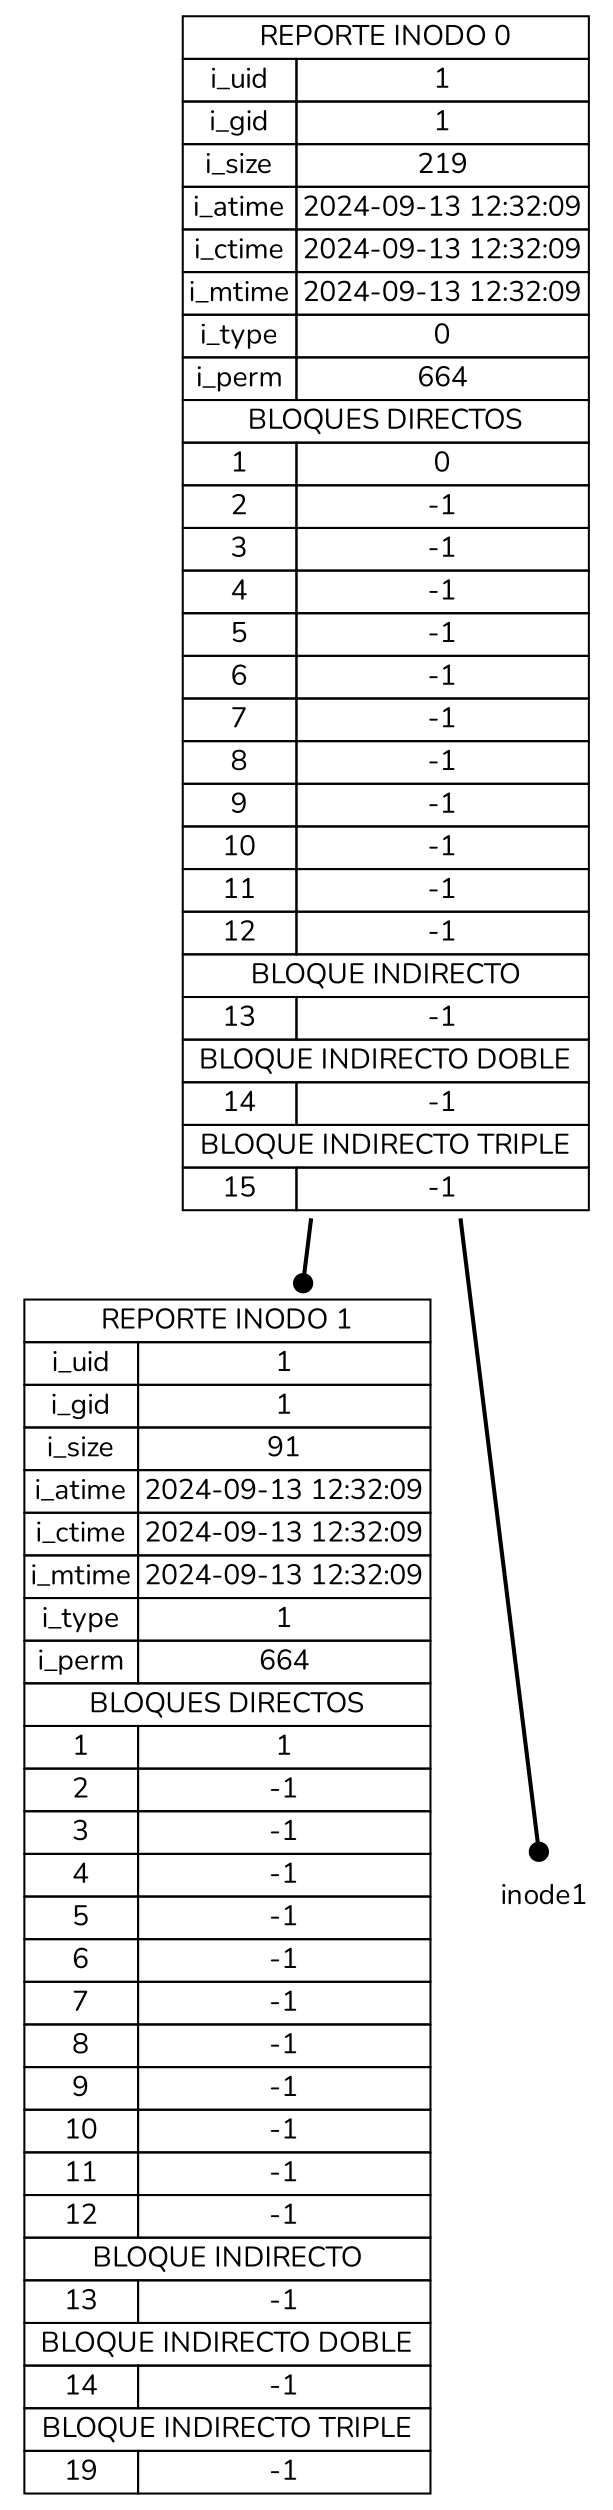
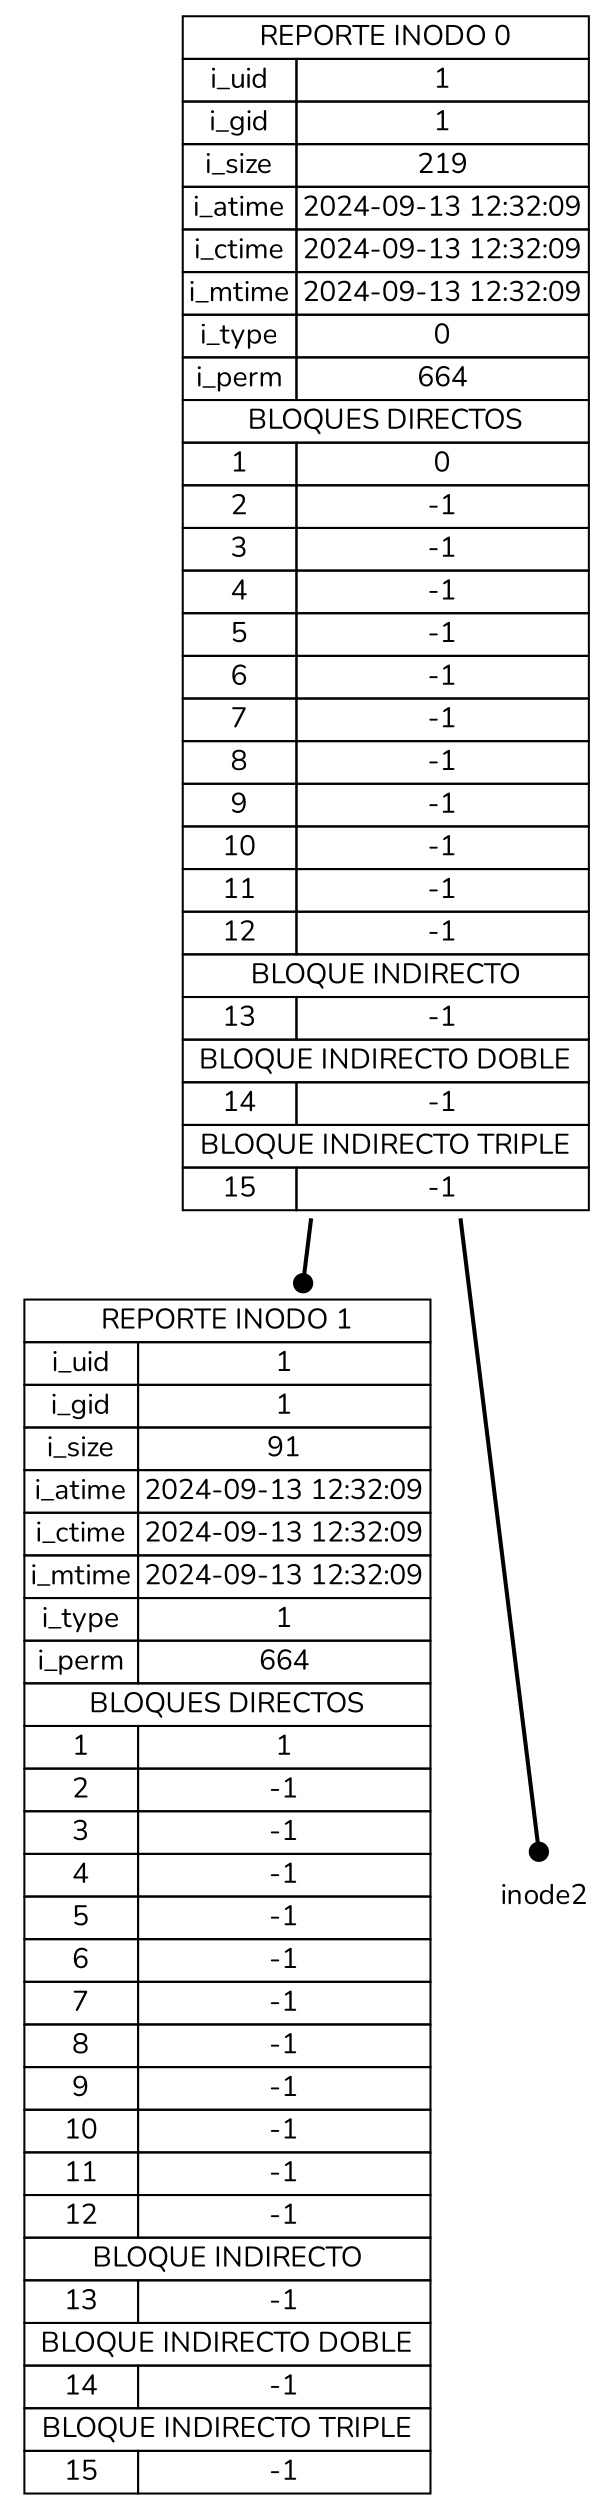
node "inode1": label "inode1" -> "inode2"
node "REPORTE INODO 1": text "19" -> "15"
